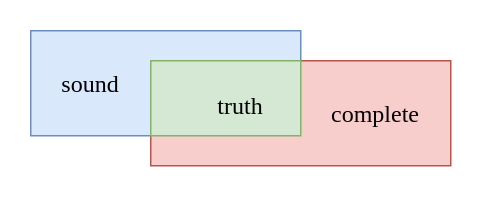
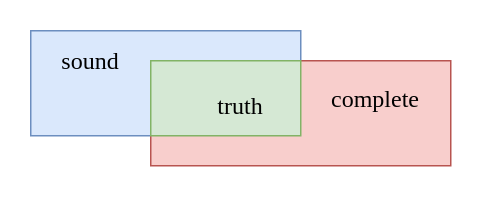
node "sound": moved (91, 83) -> (91, 61)
node "complete": moved (376, 113) -> (376, 98)
